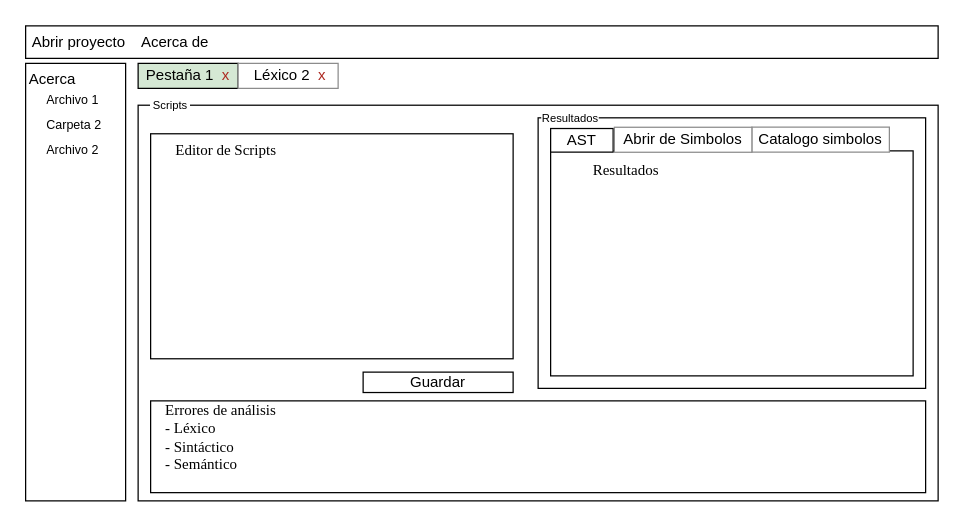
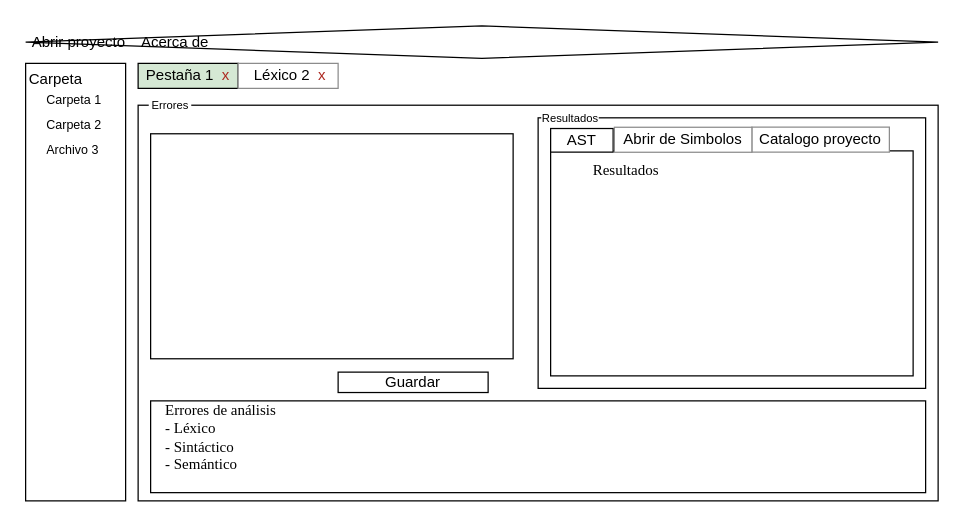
node "Abrir proyecto Acerca de": shape rectangle -> diamond
node "Acerca": label "Acerca" -> "Carpeta"
node "Archivo 1": label "Archivo 1" -> "Carpeta 1"
node "Scripts": label "Scripts" -> "Errores"
node "Catalogo simbolos": label "Catalogo simbolos" -> "Catalogo proyecto"
node "Archivo 2": label "Archivo 2" -> "Archivo 3"
node "Editor de Scripts": removed
node "Guardar": moved (438, 382) -> (413, 382)
